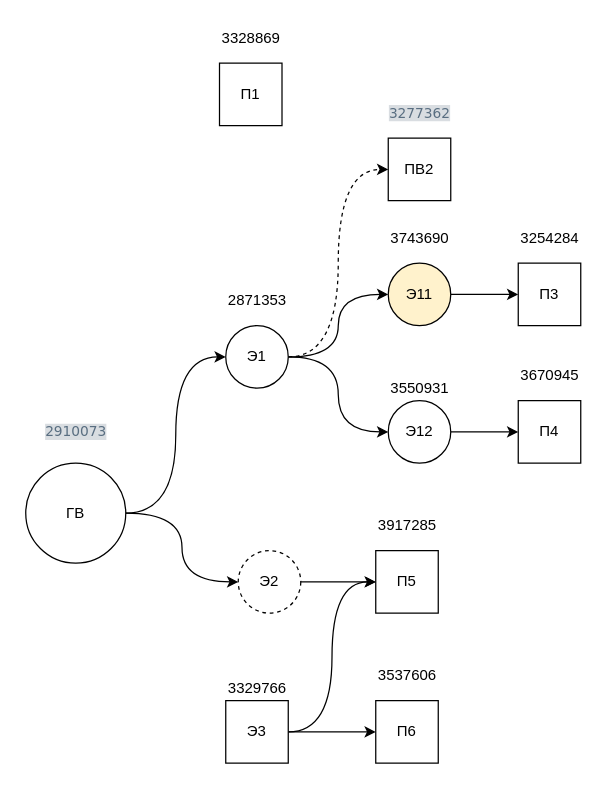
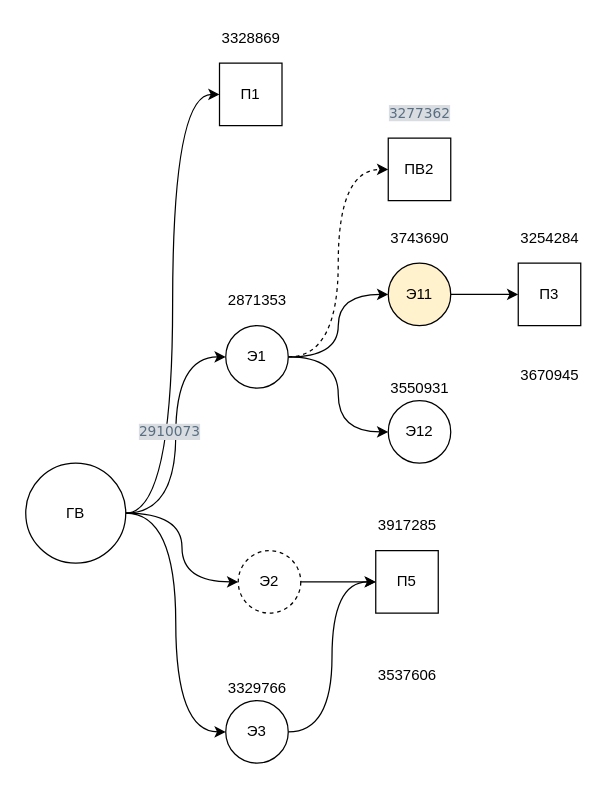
edge "ГВ" -> "П1": added
node "2910073": moved (76, 432) -> (169, 432)
edge "Э12" -> "П4": removed
node "П4": removed
edge "ГВ" -> "Э3": added
node "Э3": shape rectangle -> ellipse
edge "Э3" -> "П6": removed
node "П6": removed
